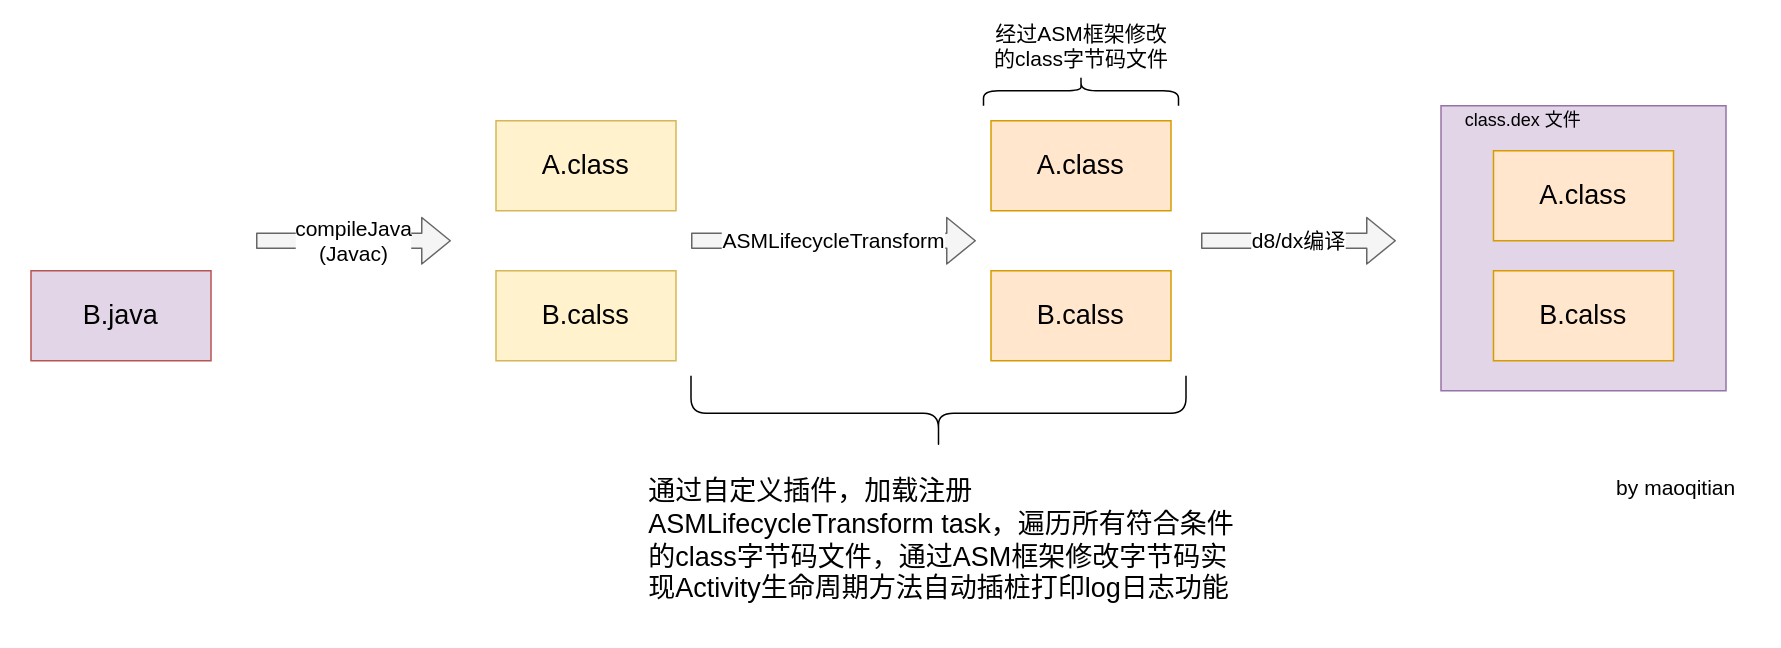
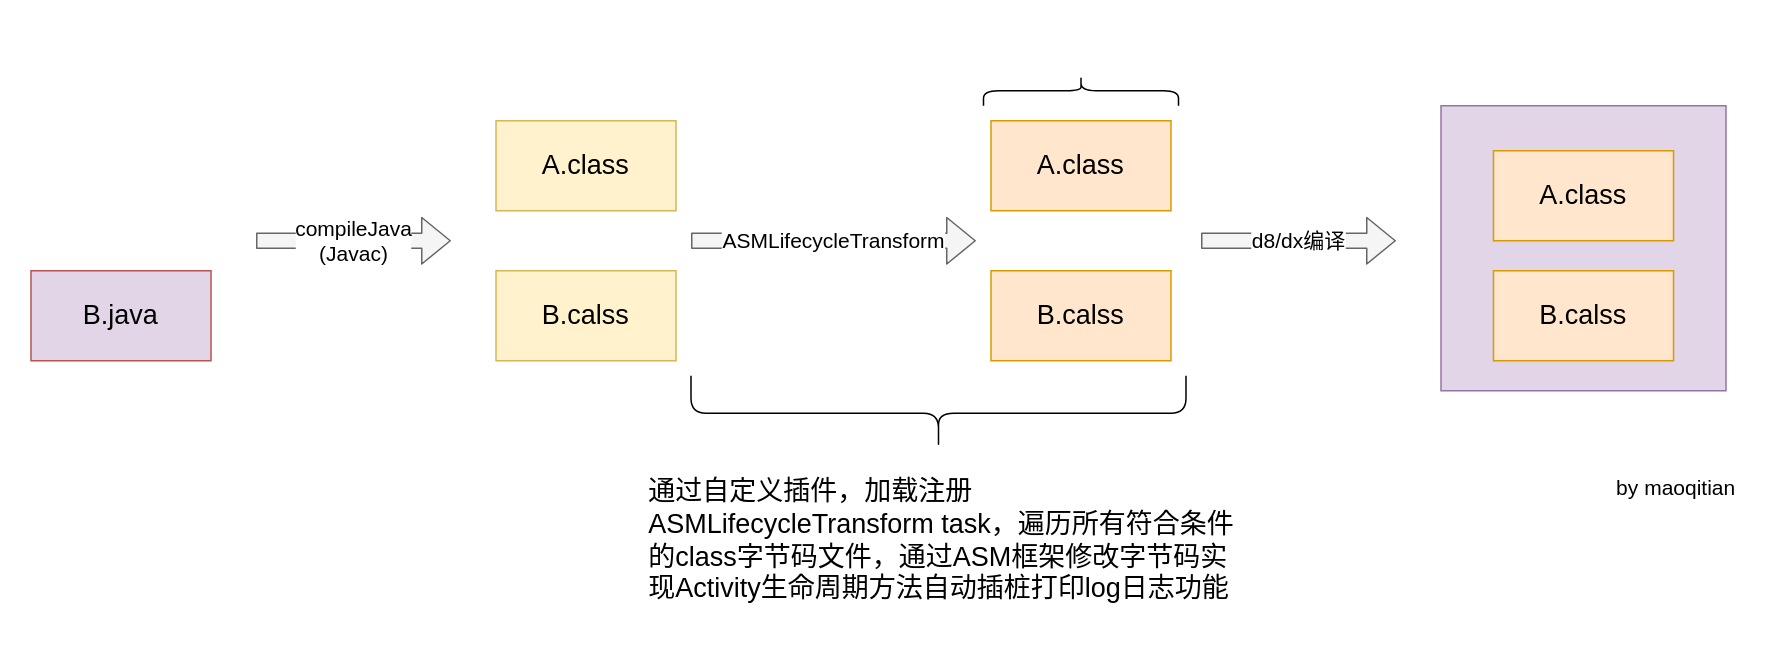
node "经过ASM框架修改的class字节码文件": removed
node "class.dex 文件": removed
